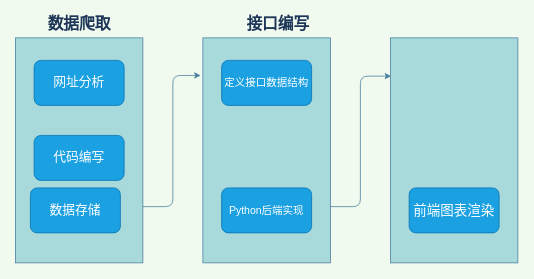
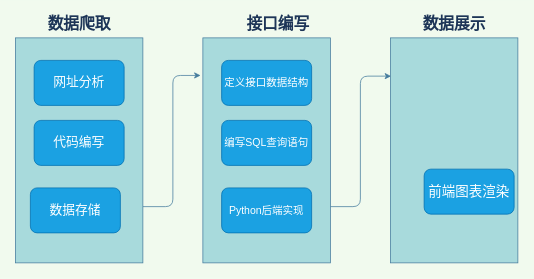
node "数据展示": added
node "编写SQL查询语句": added
node "代码编写": moved (79, 158) -> (79, 143)
node "前端图表渲染": moved (454, 210) -> (469, 192)
